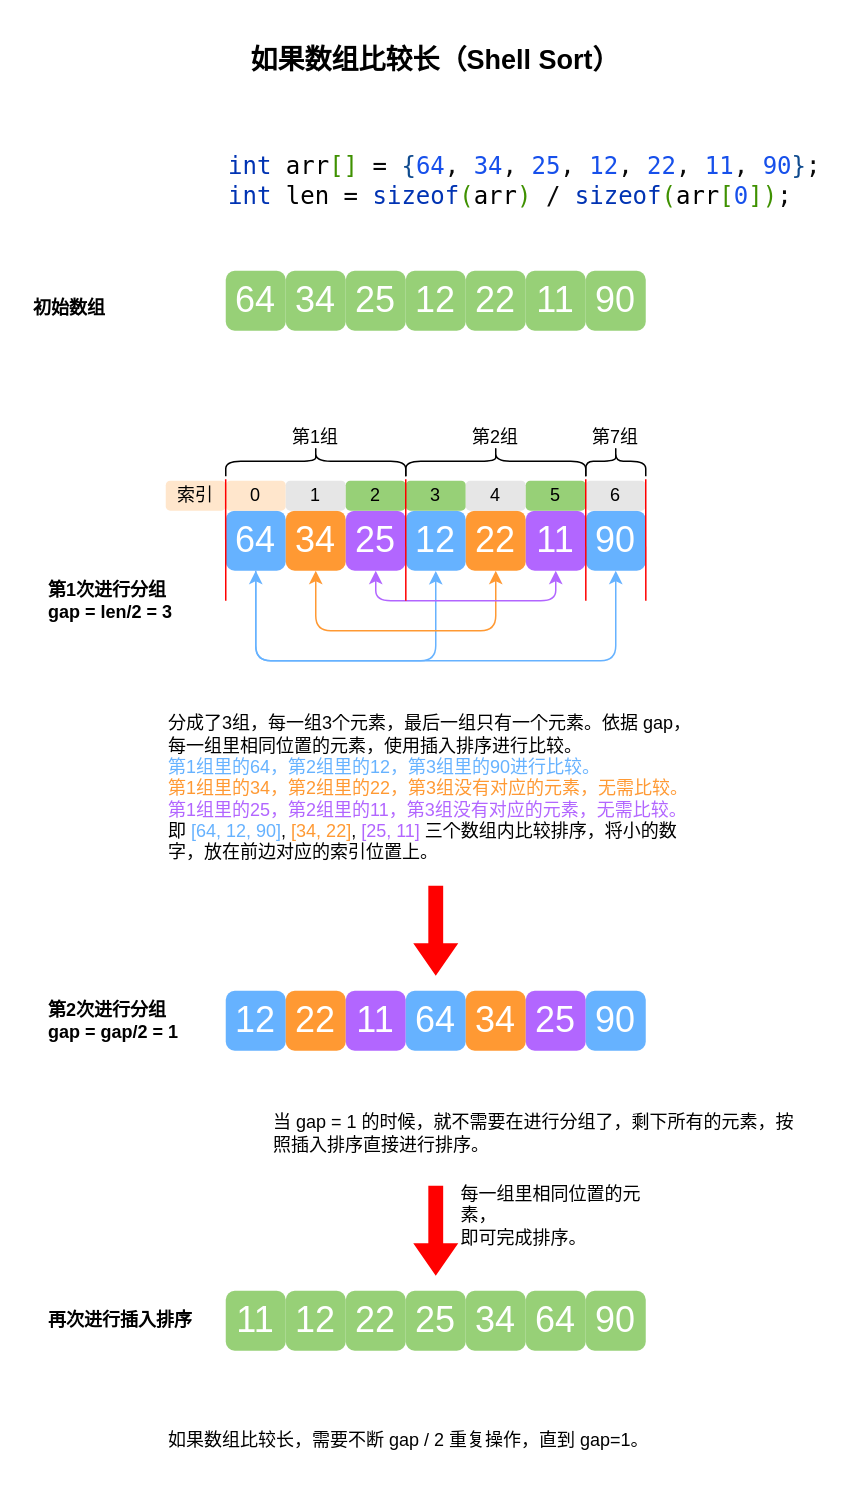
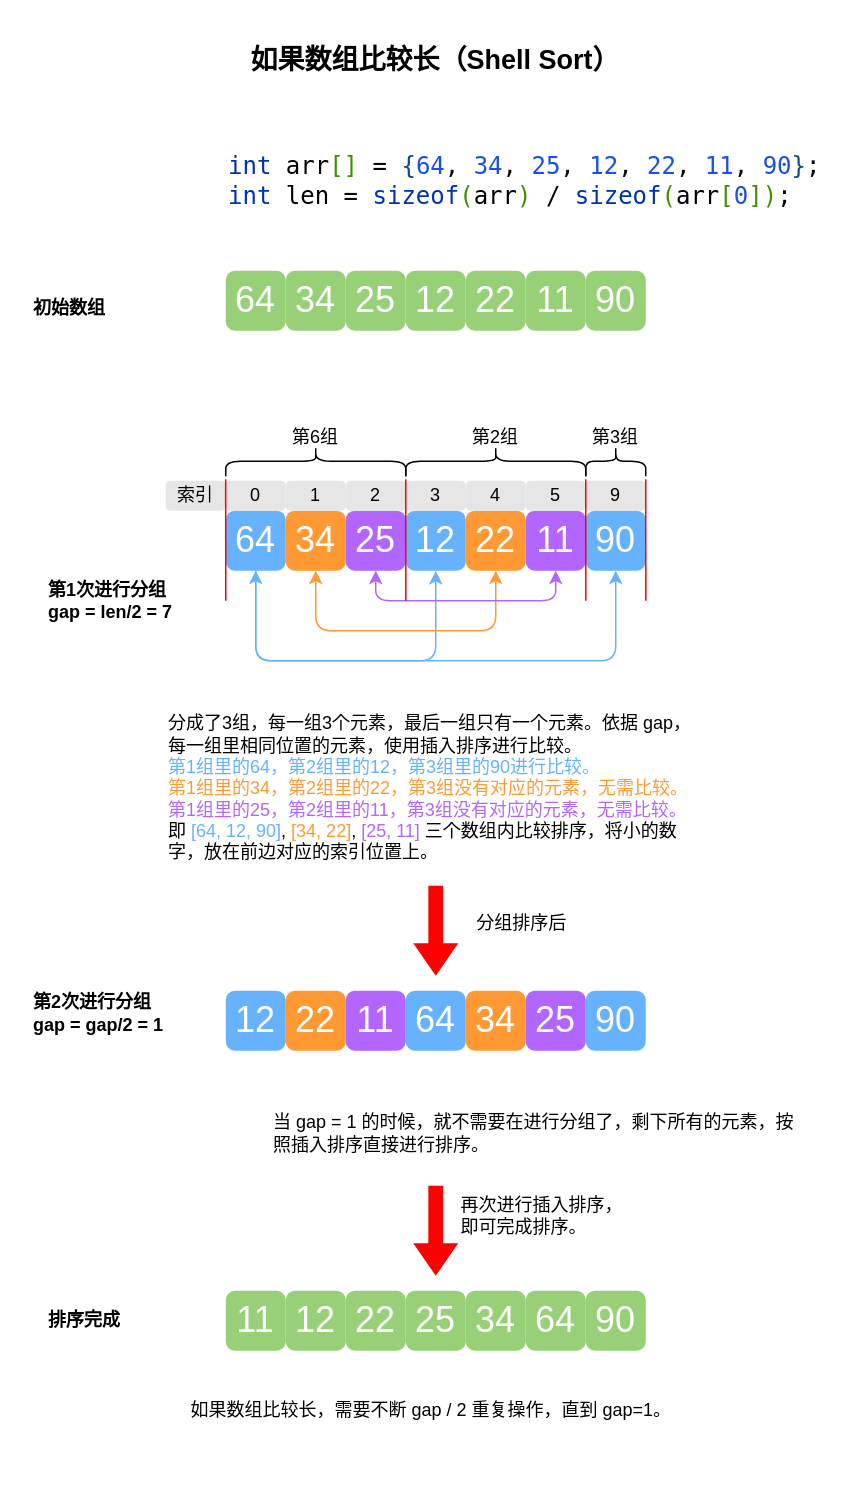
node "第1组": label "第1组" -> "第6组"
node "第7组": label "第7组" -> "第3组"
node "索引": fillcolor #ffe6cc -> #e6e6e6
node "0": fillcolor #ffe6cc -> #e6e6e6
node "2": fillcolor #97d077 -> #e6e6e6
node "3": fillcolor #97d077 -> #e6e6e6
node "5": fillcolor #97d077 -> #e6e6e6
node "6": label "6" -> "9"
node "第1次进行分组 gap = len/2 = 3": label "第1次进行分组 gap = len/2 = 3" -> "第1次进行分组 gap = len/2 = 7"
node "分组排序后": added
node "第2次进行分组 gap = gap/2 = 1": moved (136, 1021) -> (121, 1013)
node "每一组里相同位置的元素， 即可完成排序。": label "每一组里相同位置的元素， 即可完成排序。" -> "再次进行插入排序， 即可完成排序。"
node "再次进行插入排序": label "再次进行插入排序" -> "排序完成"
node "如果数组比较长，需要不断 gap / 2 重复操作，直到 gap=1。": moved (436, 1441) -> (458, 1411)
